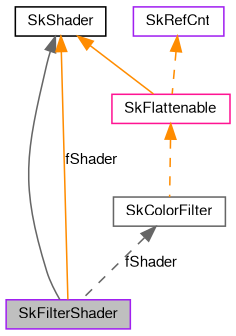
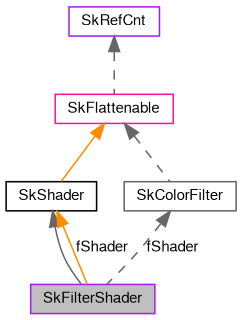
edge "SkFlattenable" -> "SkShader": reversed
edge "SkFlattenable" -> "SkRefCnt": color darkorange -> gray40
edge "SkColorFilter" -> "SkFlattenable": color darkorange -> gray40
